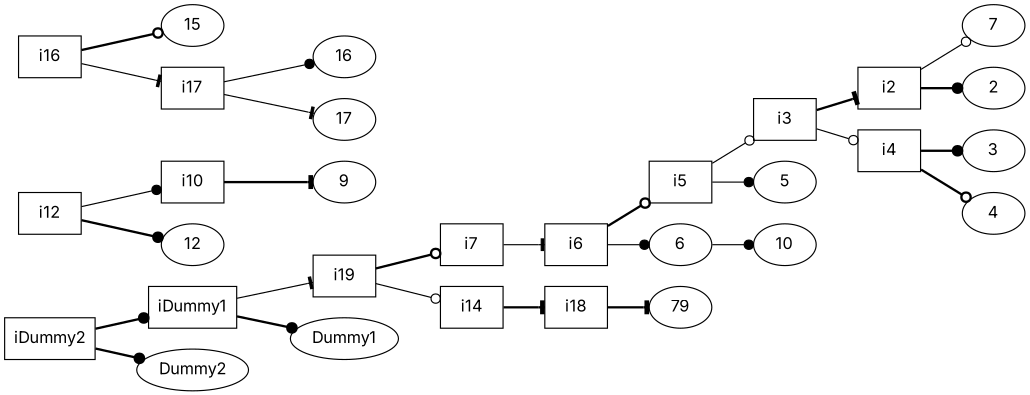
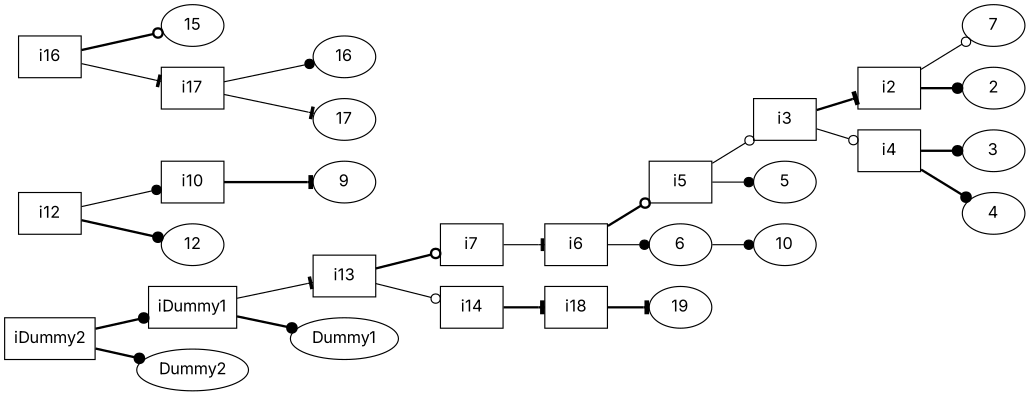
edge "i4" -> "4": arrowhead odot -> dot
node "i19": label "i19" -> "i13"
node "79": label "79" -> "19"
